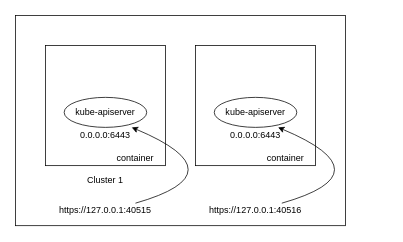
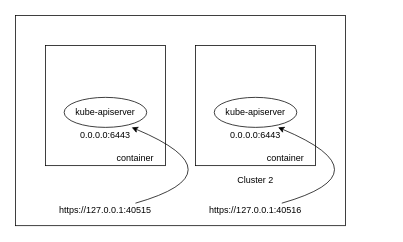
node "Cluster 1": removed
node "Cluster 2": added
